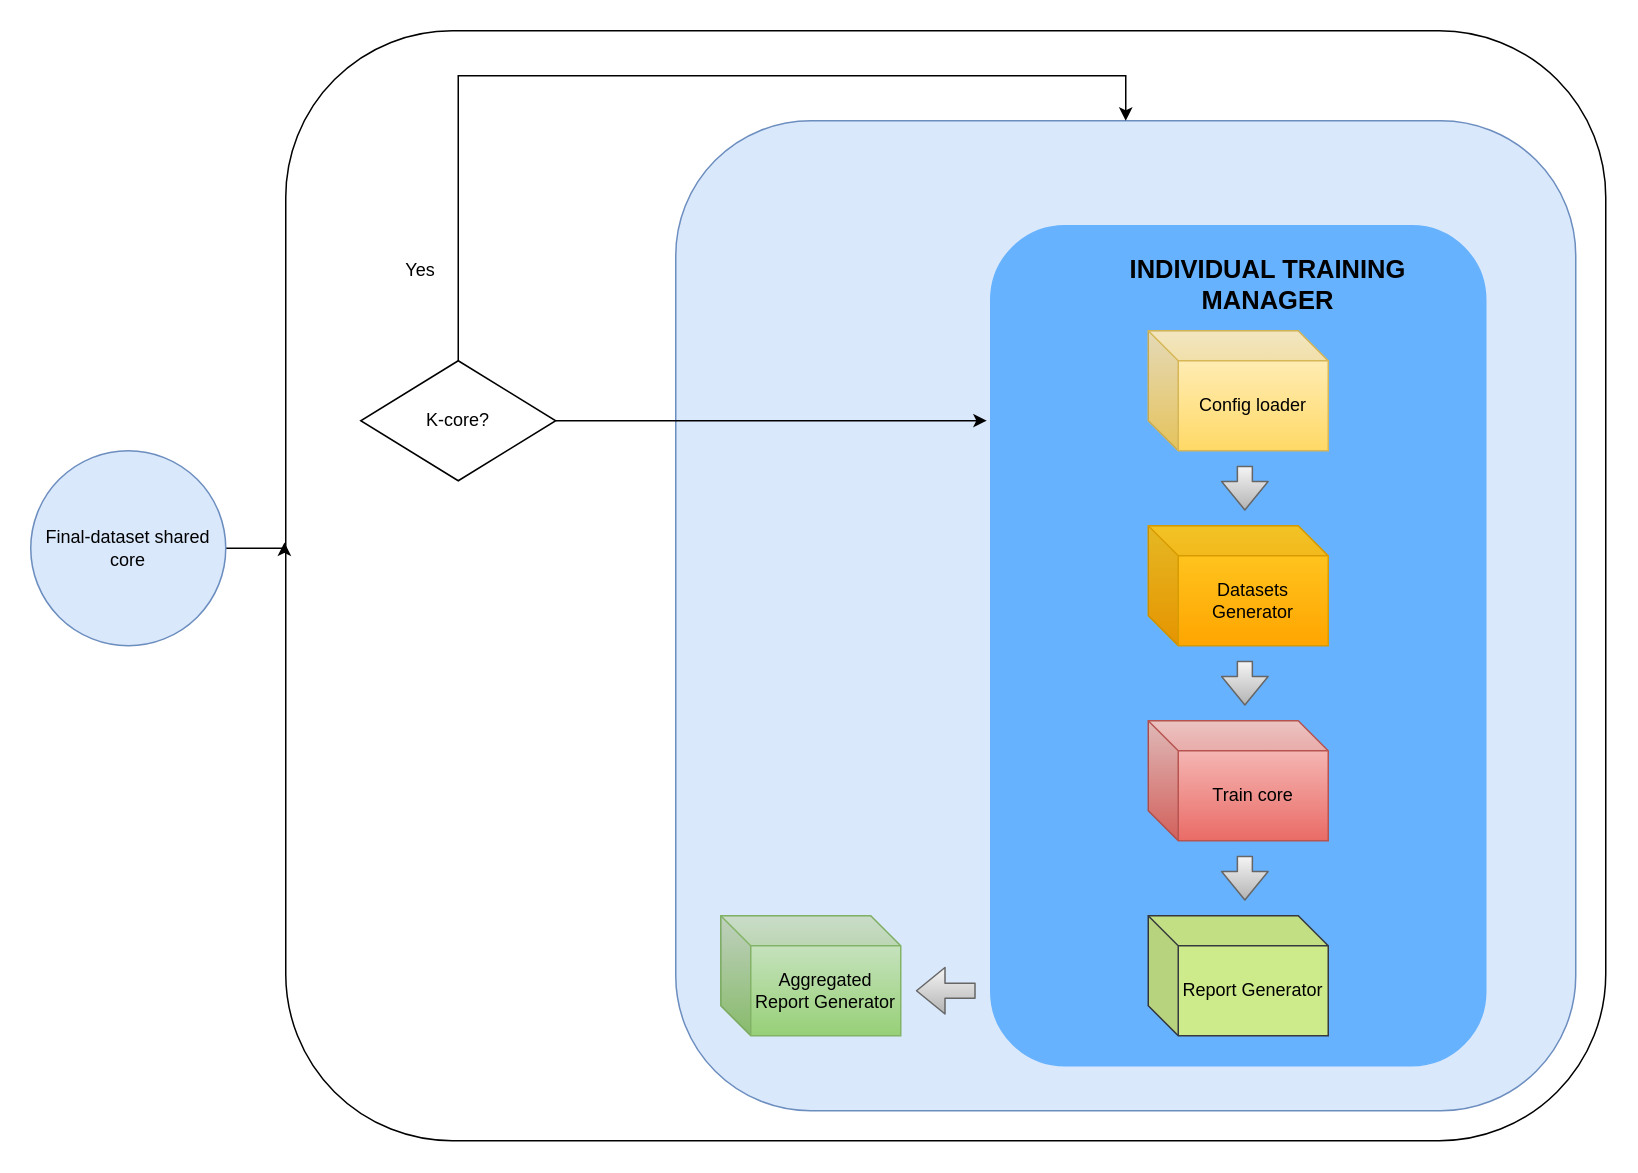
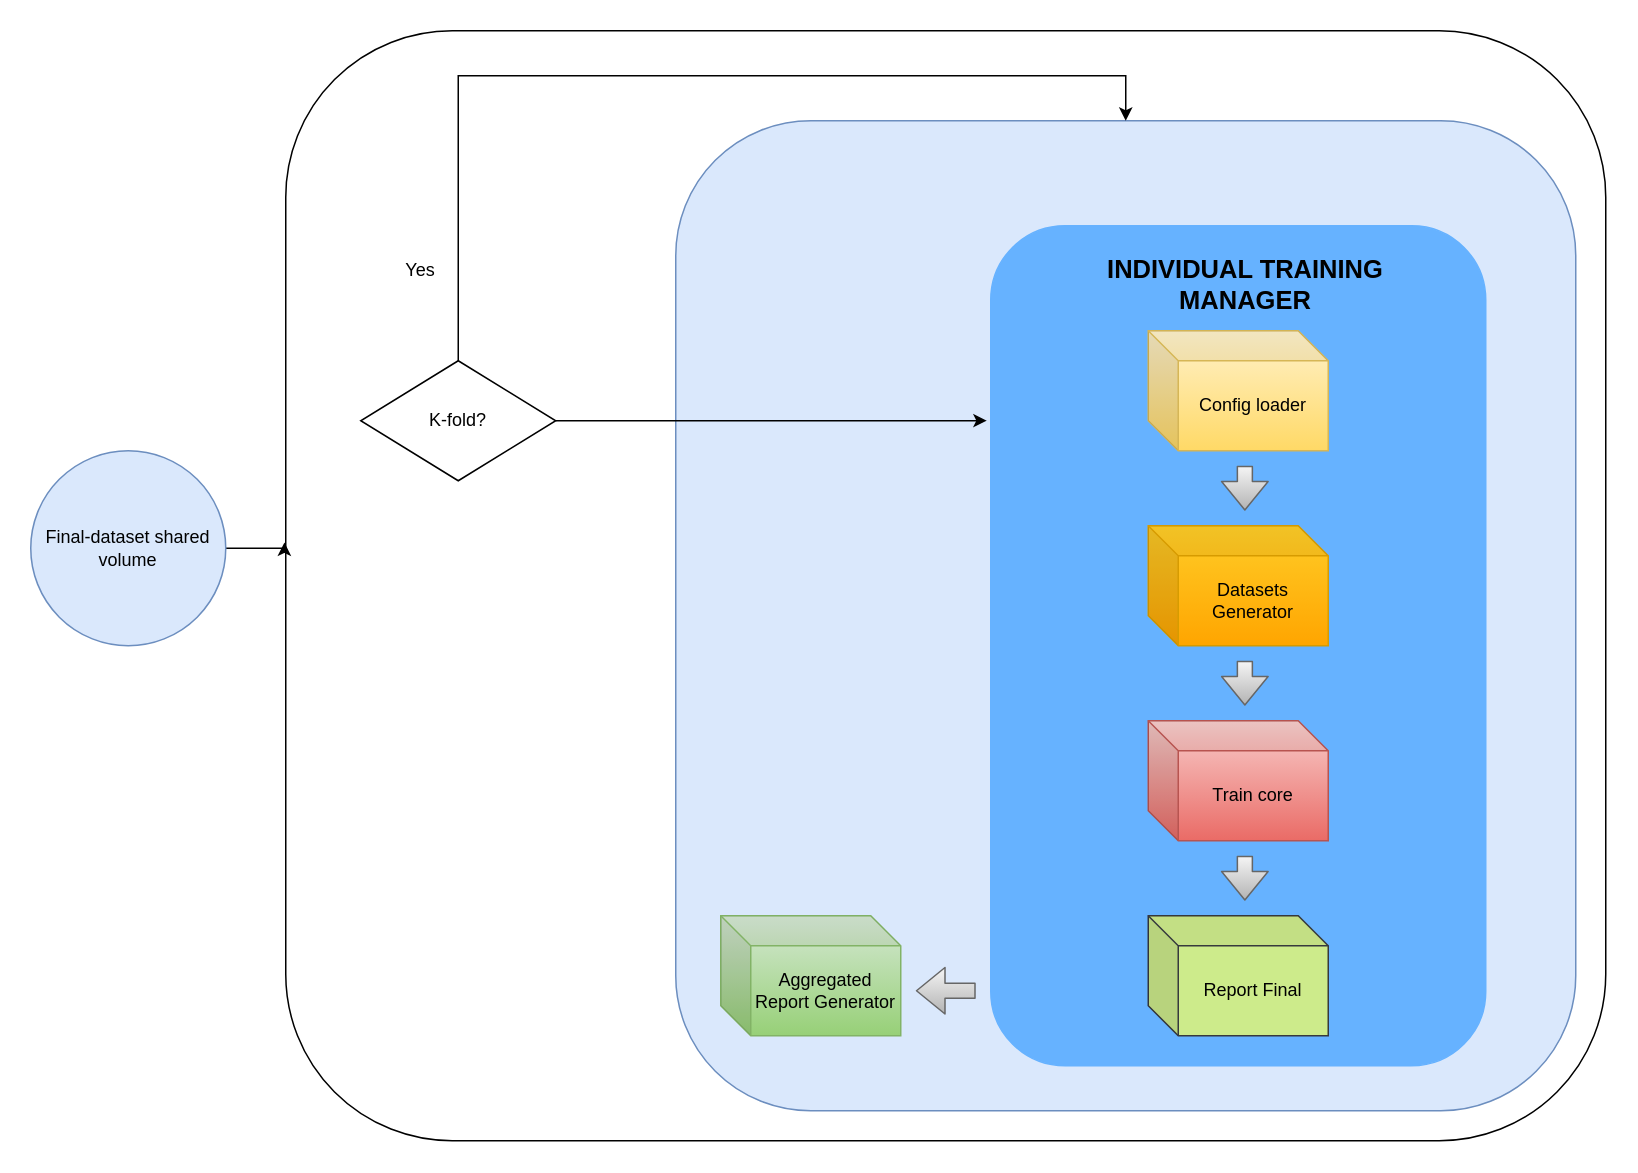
node "INDIVIDUAL TRAINING MANAGER": moved (1268, 286) -> (1246, 286)
node "K-core?": label "K-core?" -> "K-fold?"
node "Final-dataset shared core": label "Final-dataset shared core" -> "Final-dataset shared volume"
node "Report Generator": label "Report Generator" -> "Report Final"
